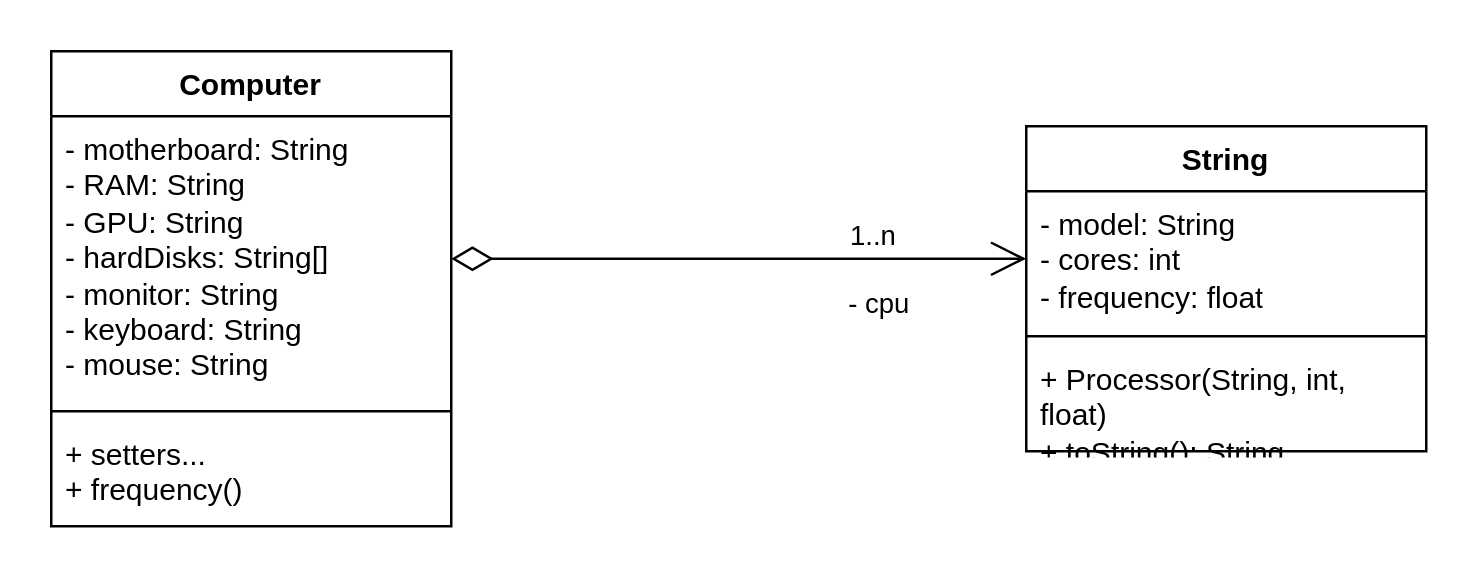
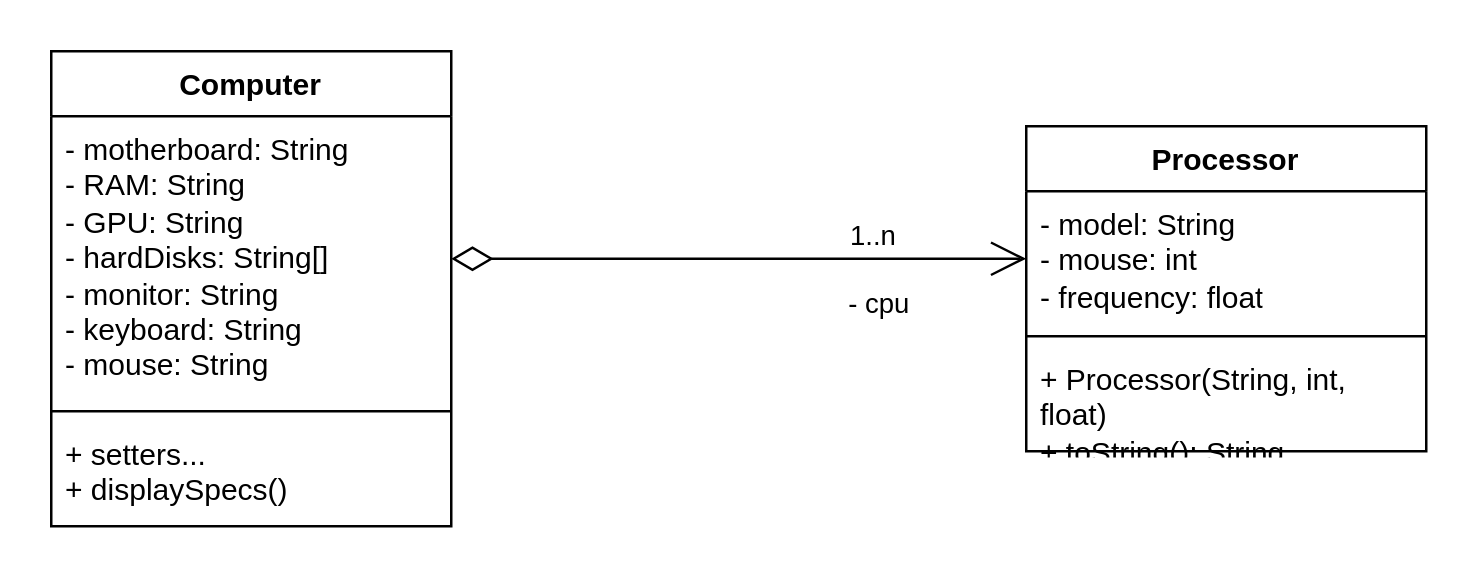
node "String": label "String" -> "Processor"
node "- model: String - cores: int - frequency: float": label "- model: String - cores: int - frequency: float" -> "- model: String - mouse: int - frequency: float"
node "+ setters... + frequency()": label "+ setters... + frequency()" -> "+ setters... + displaySpecs()"
